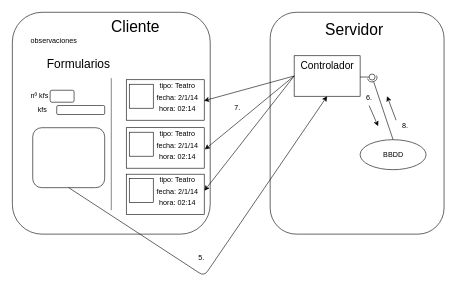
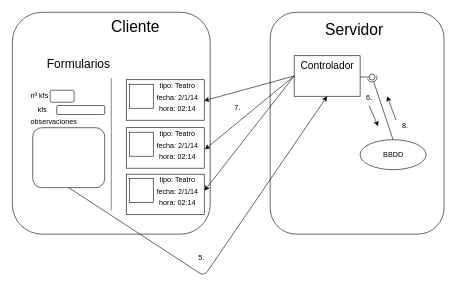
node "observaciones": moved (54, 41) -> (54, 122)
